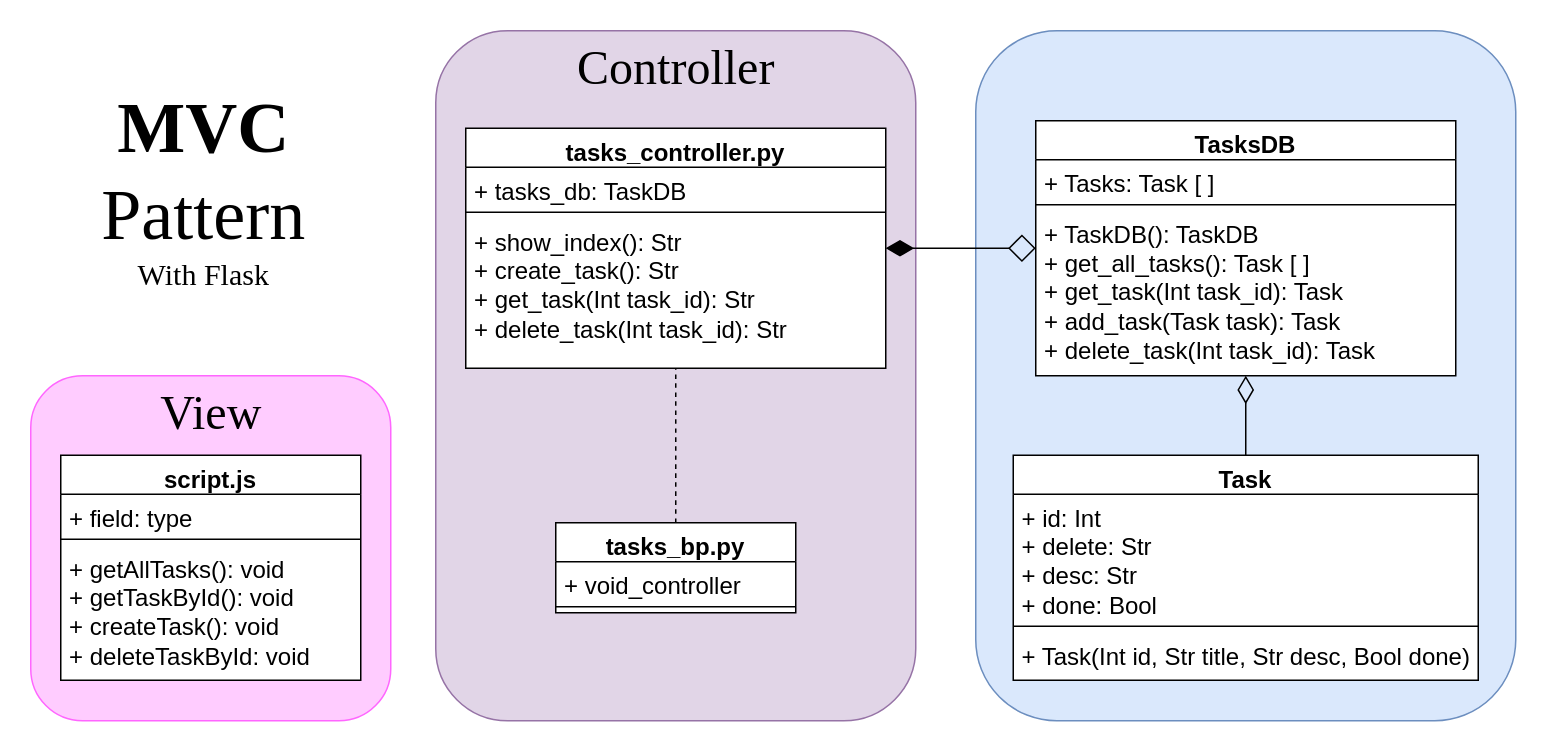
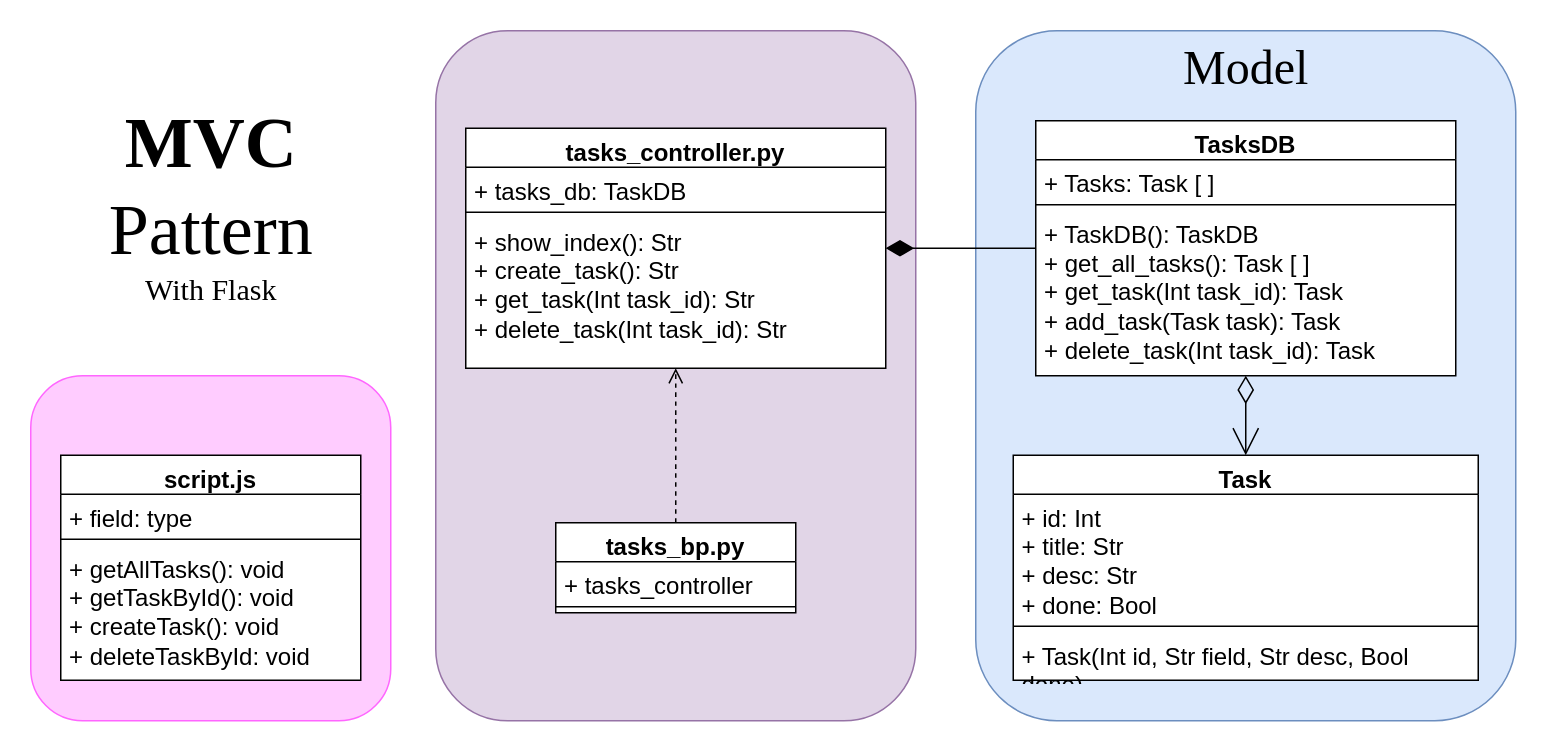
node "Controller": removed
node "Model": added
node "MVC Pattern With Flask": moved (203, 188) -> (211, 203)
edge "tasks_controller.py" -- "TasksDB": arrowhead diamond -> none
edge "tasks_controller.py" -- "tasks_bp.py": arrowhead none -> open
node "View": removed
edge "Task" -> "TasksDB": arrowhead none -> open
node "+ id: Int + delete: Str + desc: Str + done: Bool": label "+ id: Int + delete: Str + desc: Str + done: Bool" -> "+ id: Int + title: Str + desc: Str + done: Bool"
node "+ void_controller": label "+ void_controller" -> "+ tasks_controller"
node "+ Task(Int id, Str title, Str desc, Bool done)": label "+ Task(Int id, Str title, Str desc, Bool done)" -> "+ Task(Int id, Str field, Str desc, Bool done)"
